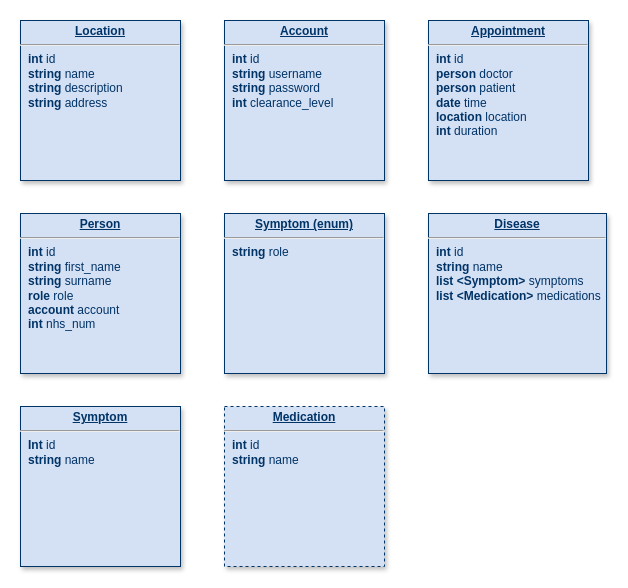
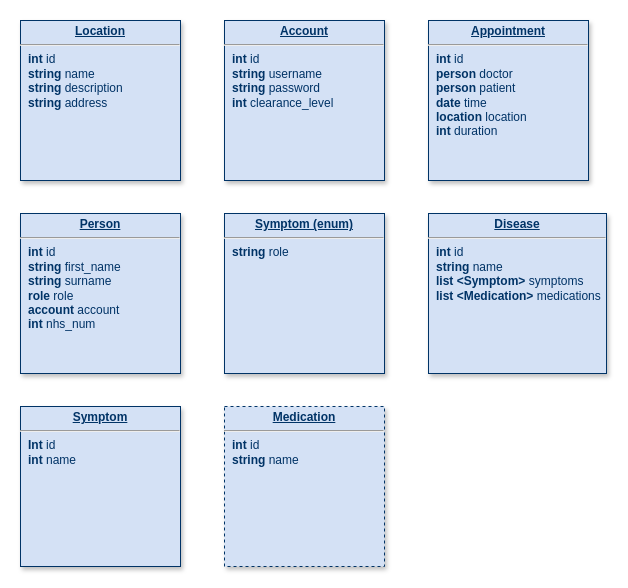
node "Symptom Int id string name": label "Symptom Int id string name" -> "Symptom Int id int name"
